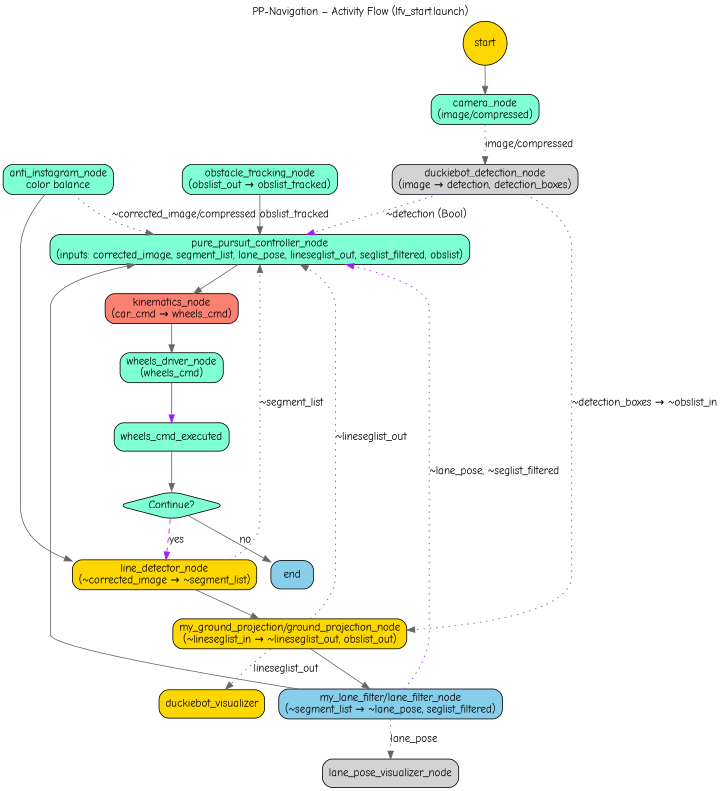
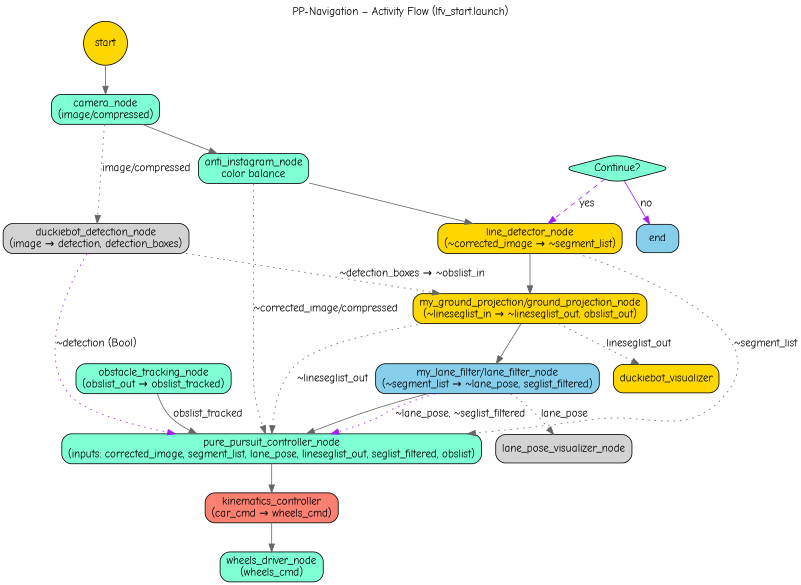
edge "camera_node (image/compressed)" -> "anti_instagram_node color balance": added
node "kinematics_node (car_cmd → wheels_cmd)": label "kinematics_node (car_cmd → wheels_cmd)" -> "kinematics_controller (car_cmd → wheels_cmd)"
node "wheels_cmd_executed": removed
edge "Continue?" -> "end": color gray40 -> purple
